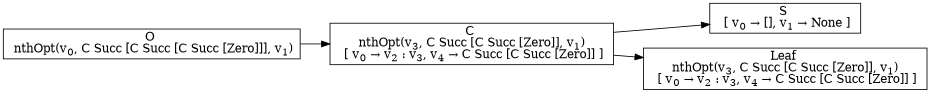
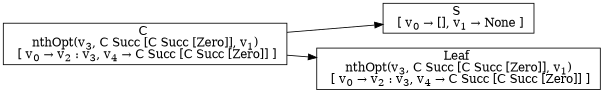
node "O": removed
